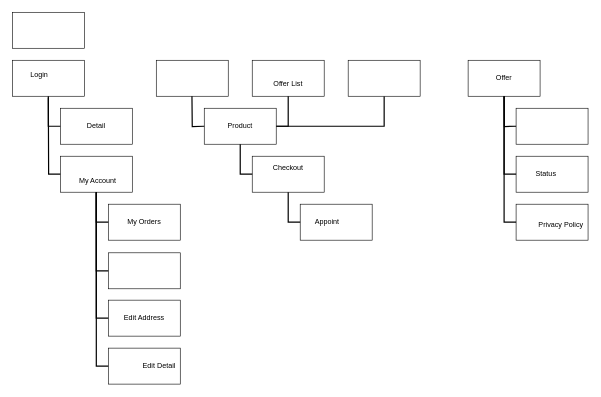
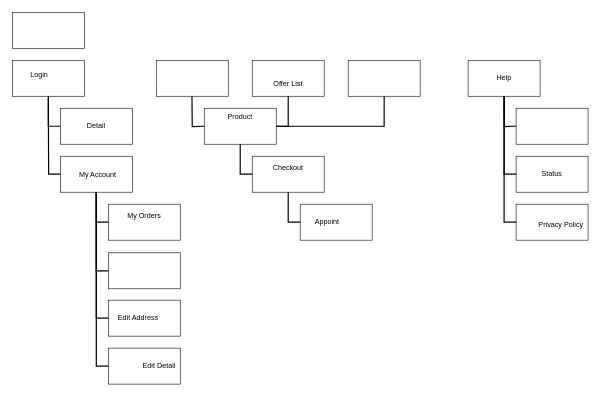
node "Offer": label "Offer" -> "Help"
node "Product": moved (240, 126) -> (240, 117)
node "Status": moved (546, 174) -> (552, 174)
node "My Account": moved (98, 181) -> (98, 175)
node "My Orders": moved (144, 222) -> (144, 216)
node "Edit Address": moved (144, 318) -> (138, 318)
